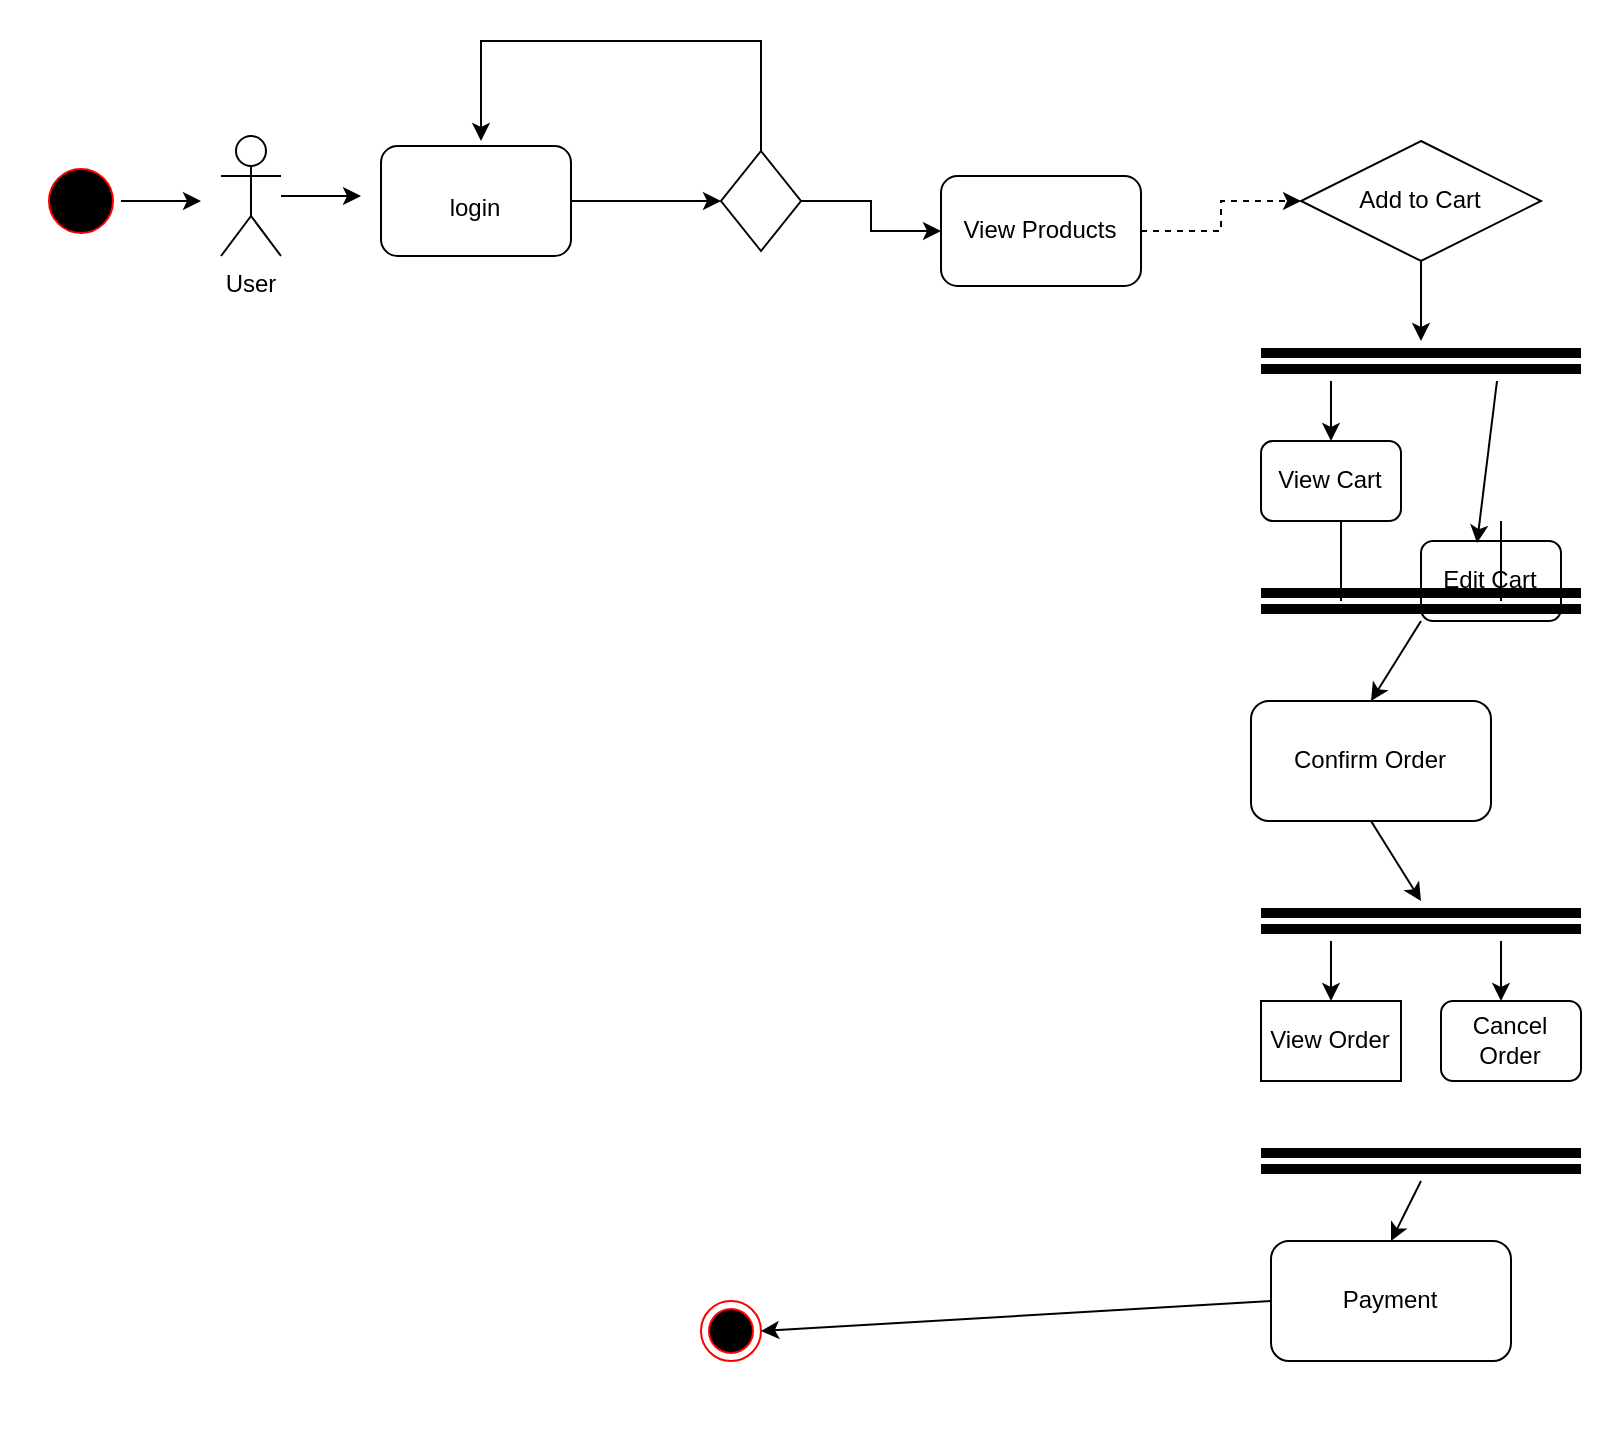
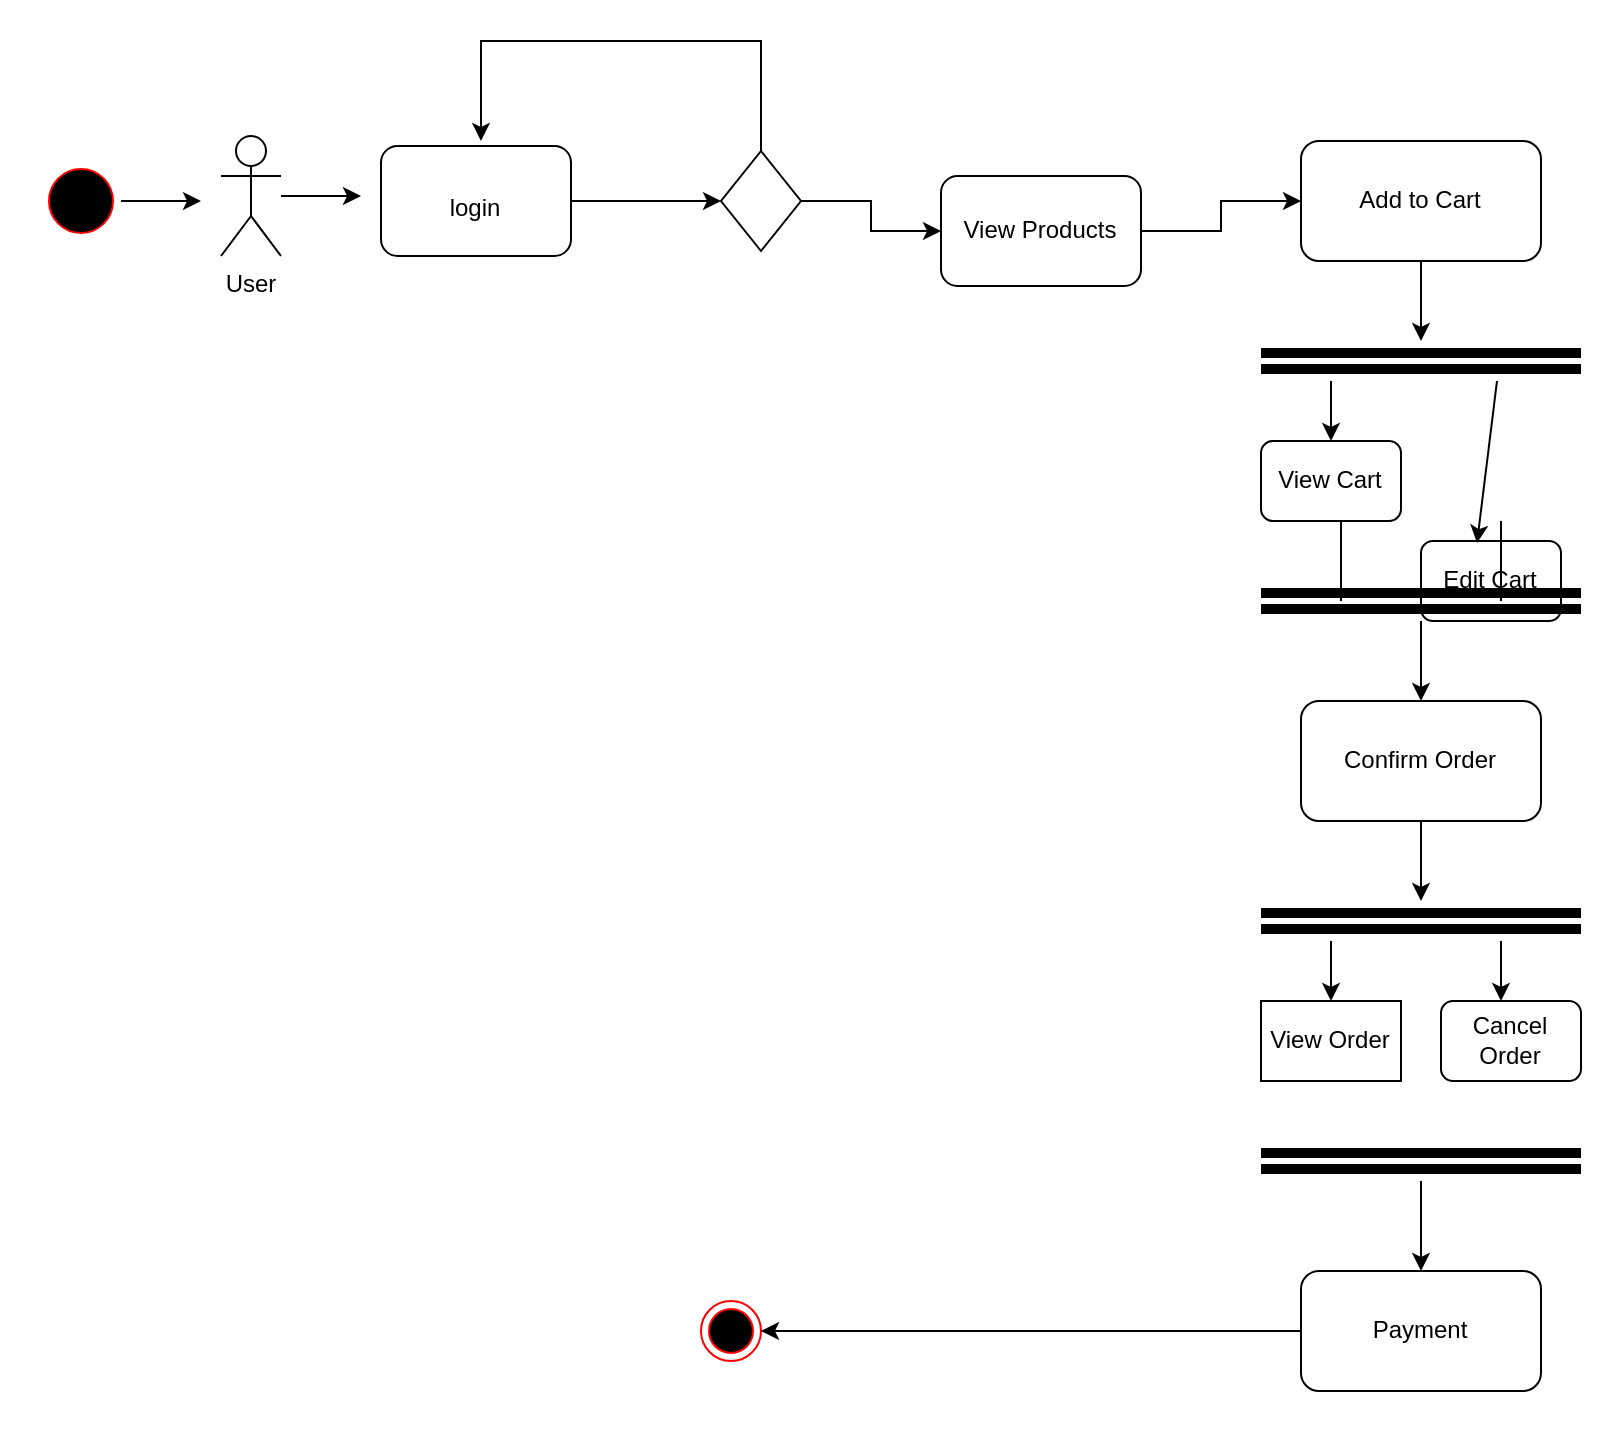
node "Add to Cart": shape diamond -> rounded rectangle
edge "View Products" -> "Add to Cart": style dashed -> solid
node "Confirm Order": moved (1371, 761) -> (1421, 761)
node "Payment": moved (1391, 1301) -> (1421, 1331)
